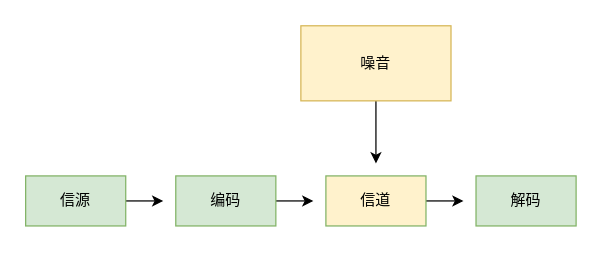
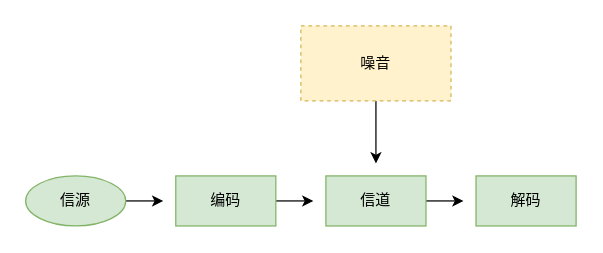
node "噪音": style solid -> dashed
node "信源": shape rectangle -> ellipse
node "信道": fillcolor #fff2cc -> #d5e8d4
